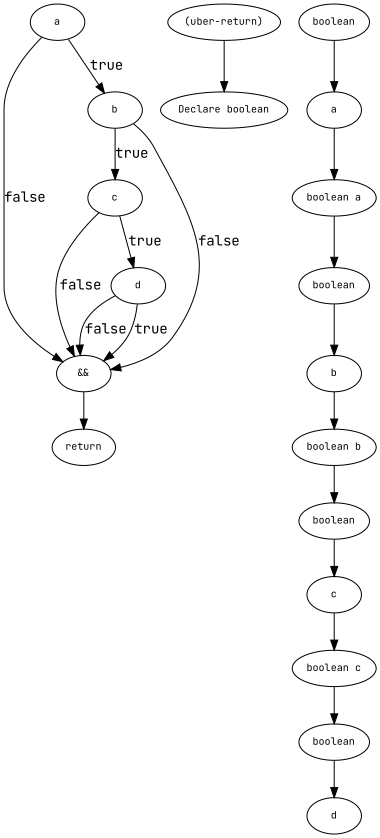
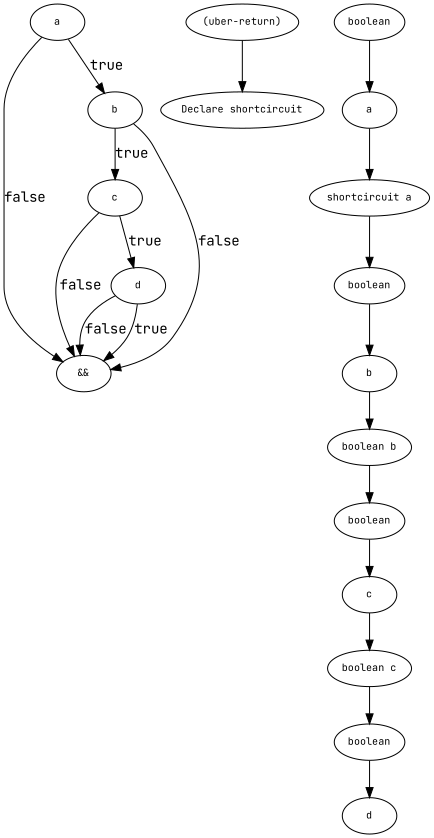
node "Declare boolean": label "Declare boolean" -> "Declare shortcircuit"
node "boolean a": label "boolean a" -> "shortcircuit a"
node "return": removed
